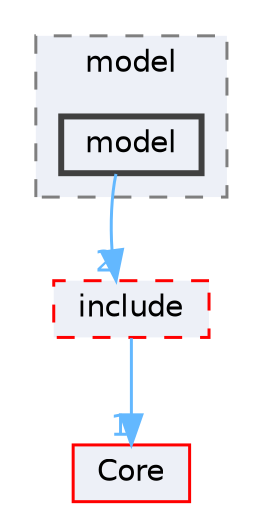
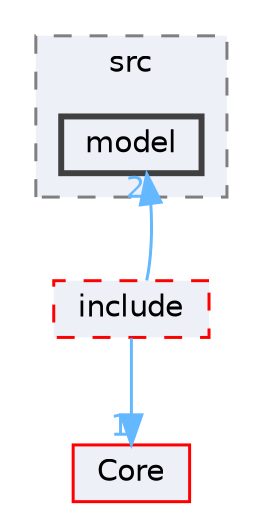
cluster "model": label "model" -> "src"
edge "model" -> "include": reversed
